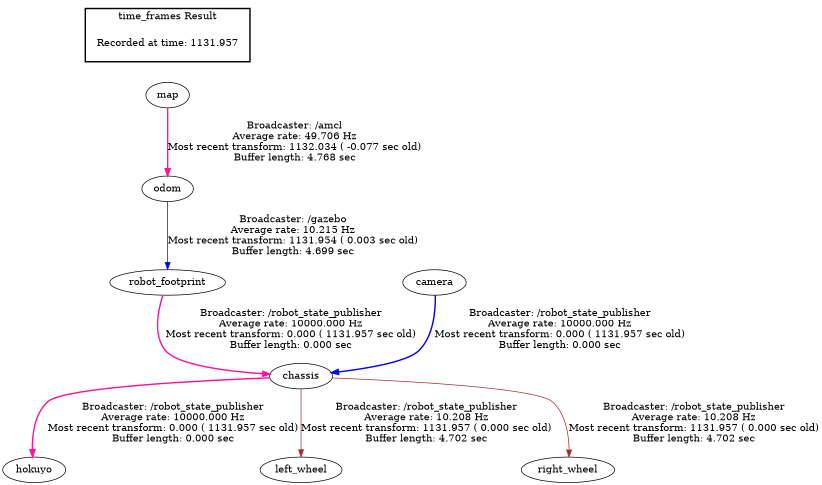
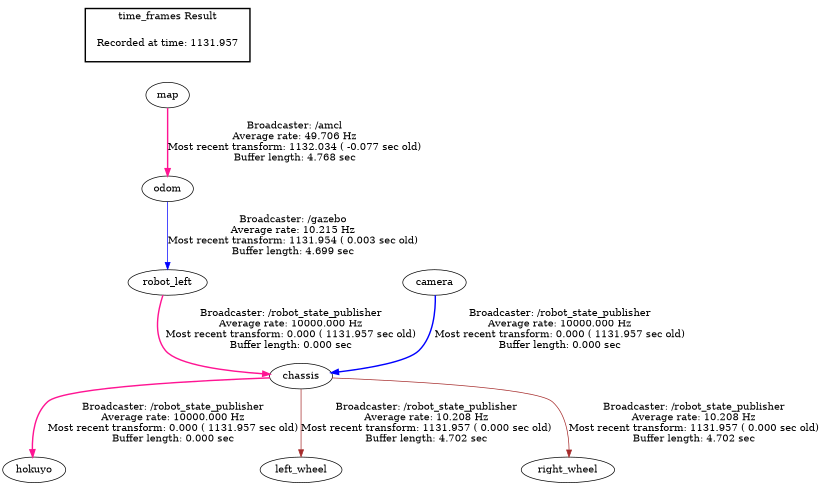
node "robot_footprint": label "robot_footprint" -> "robot_left"
